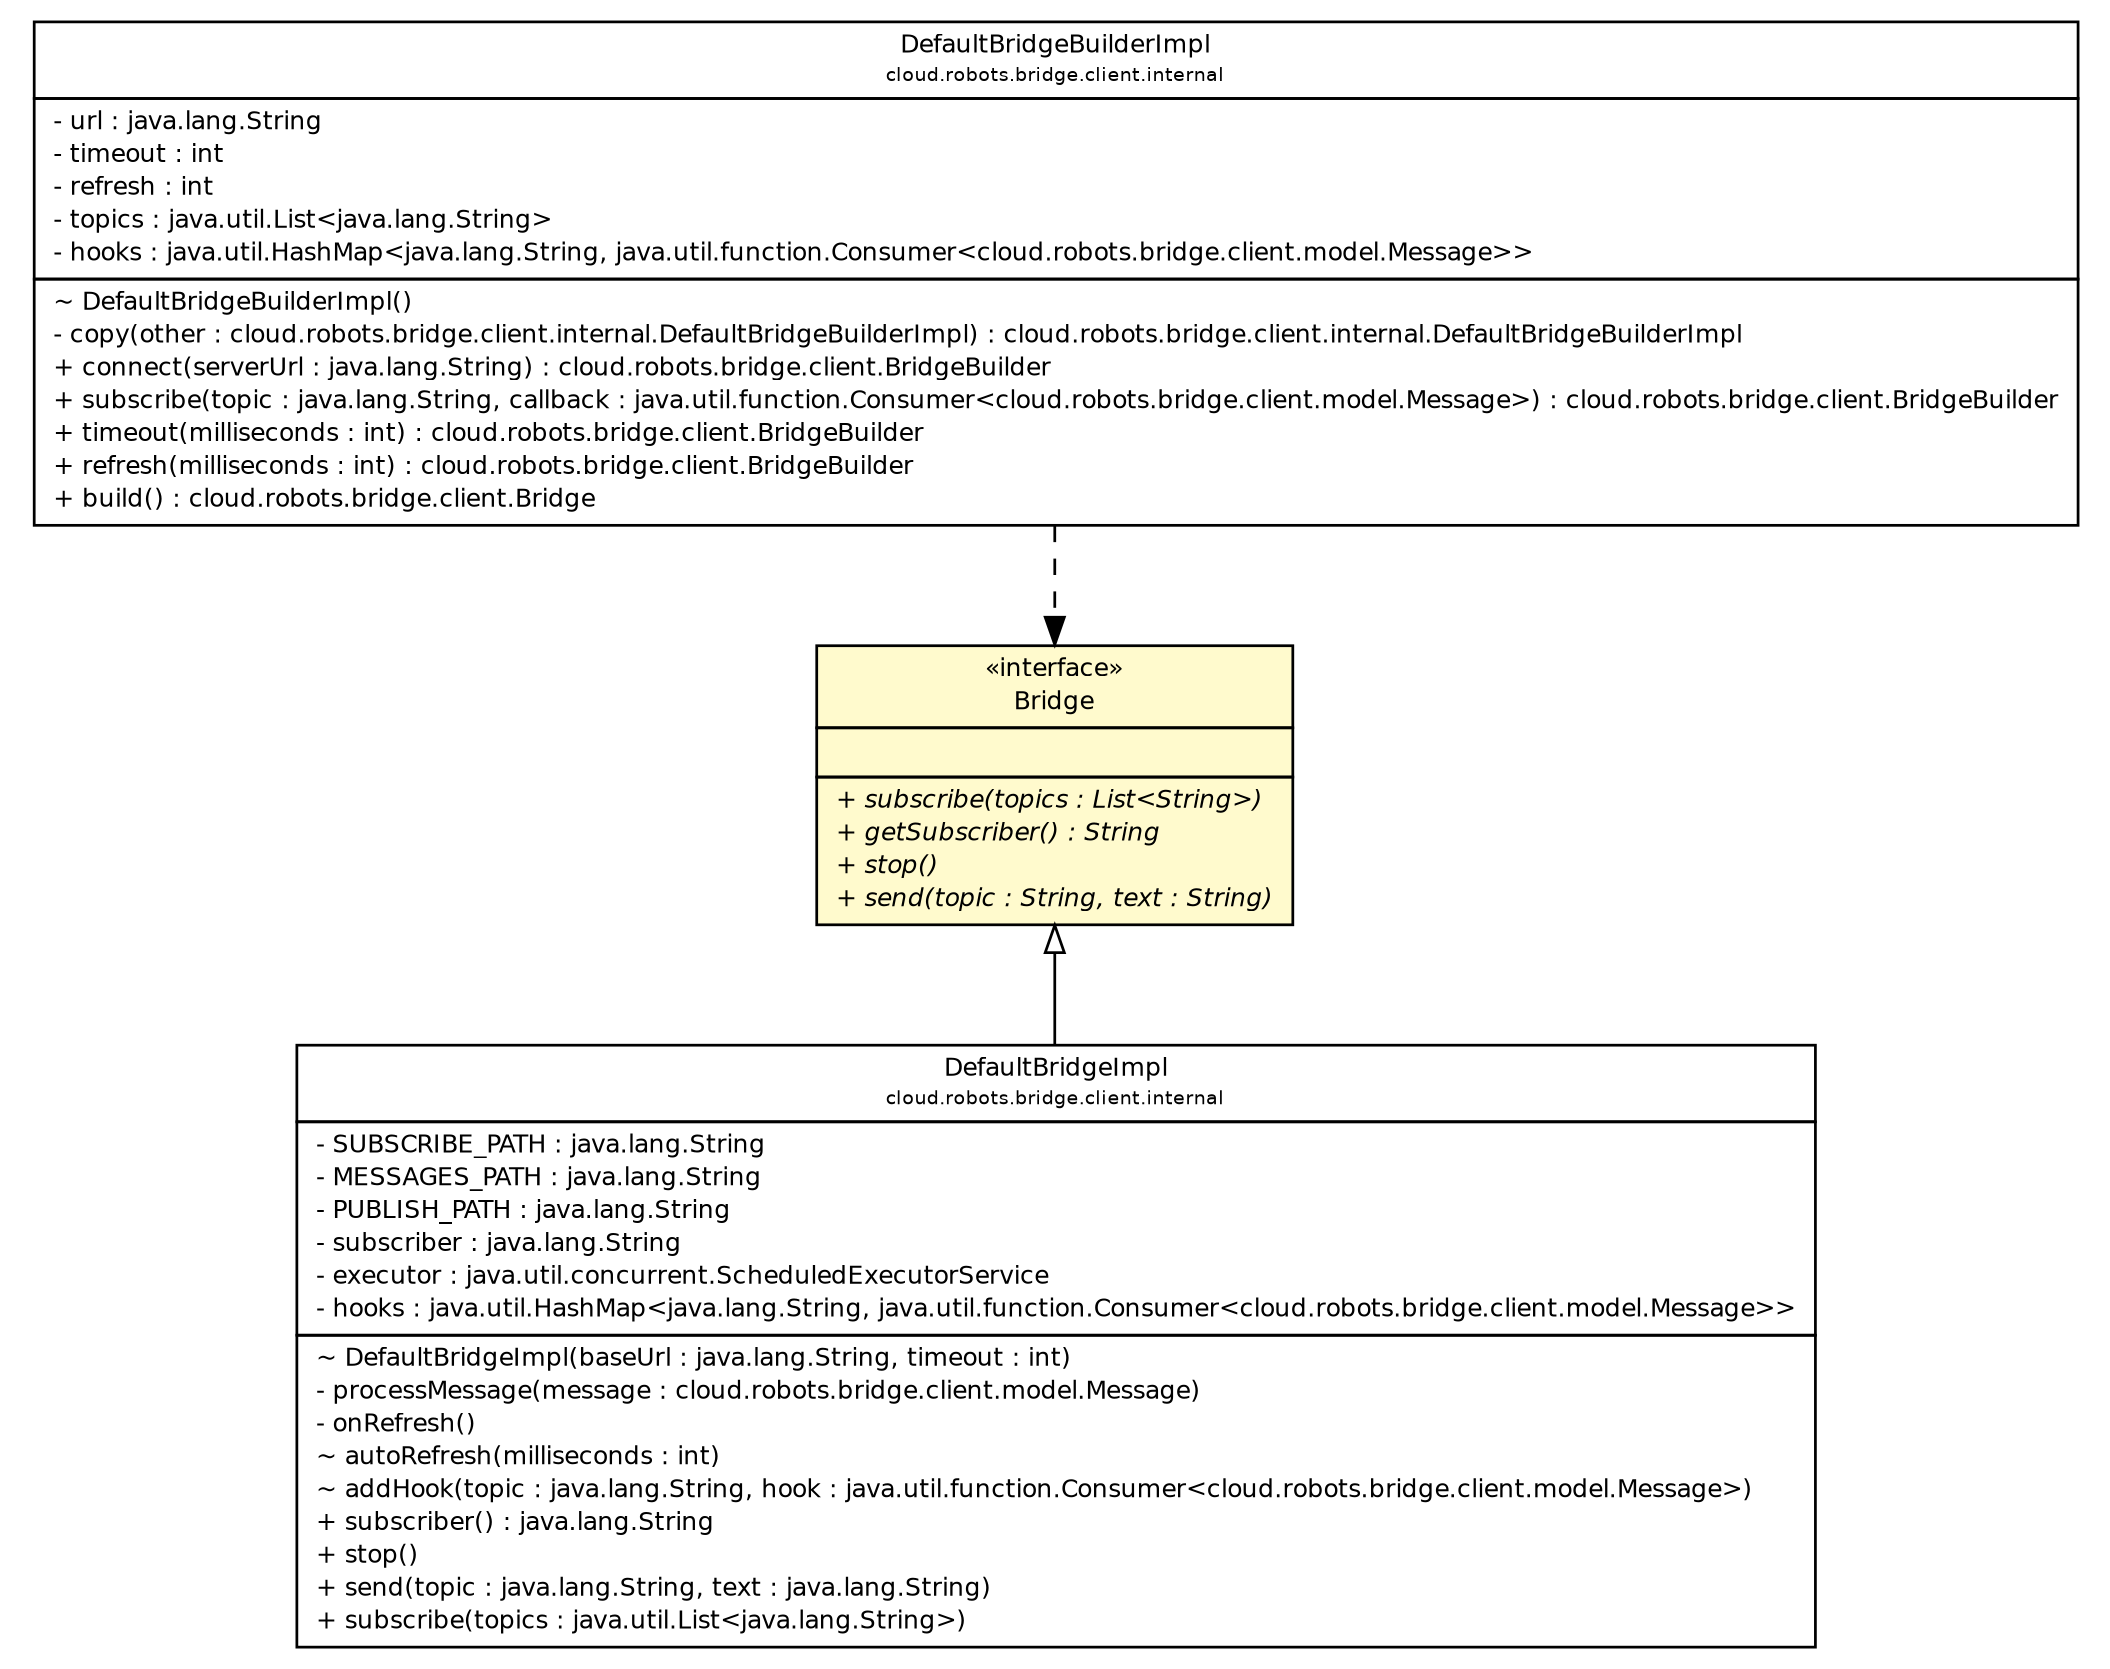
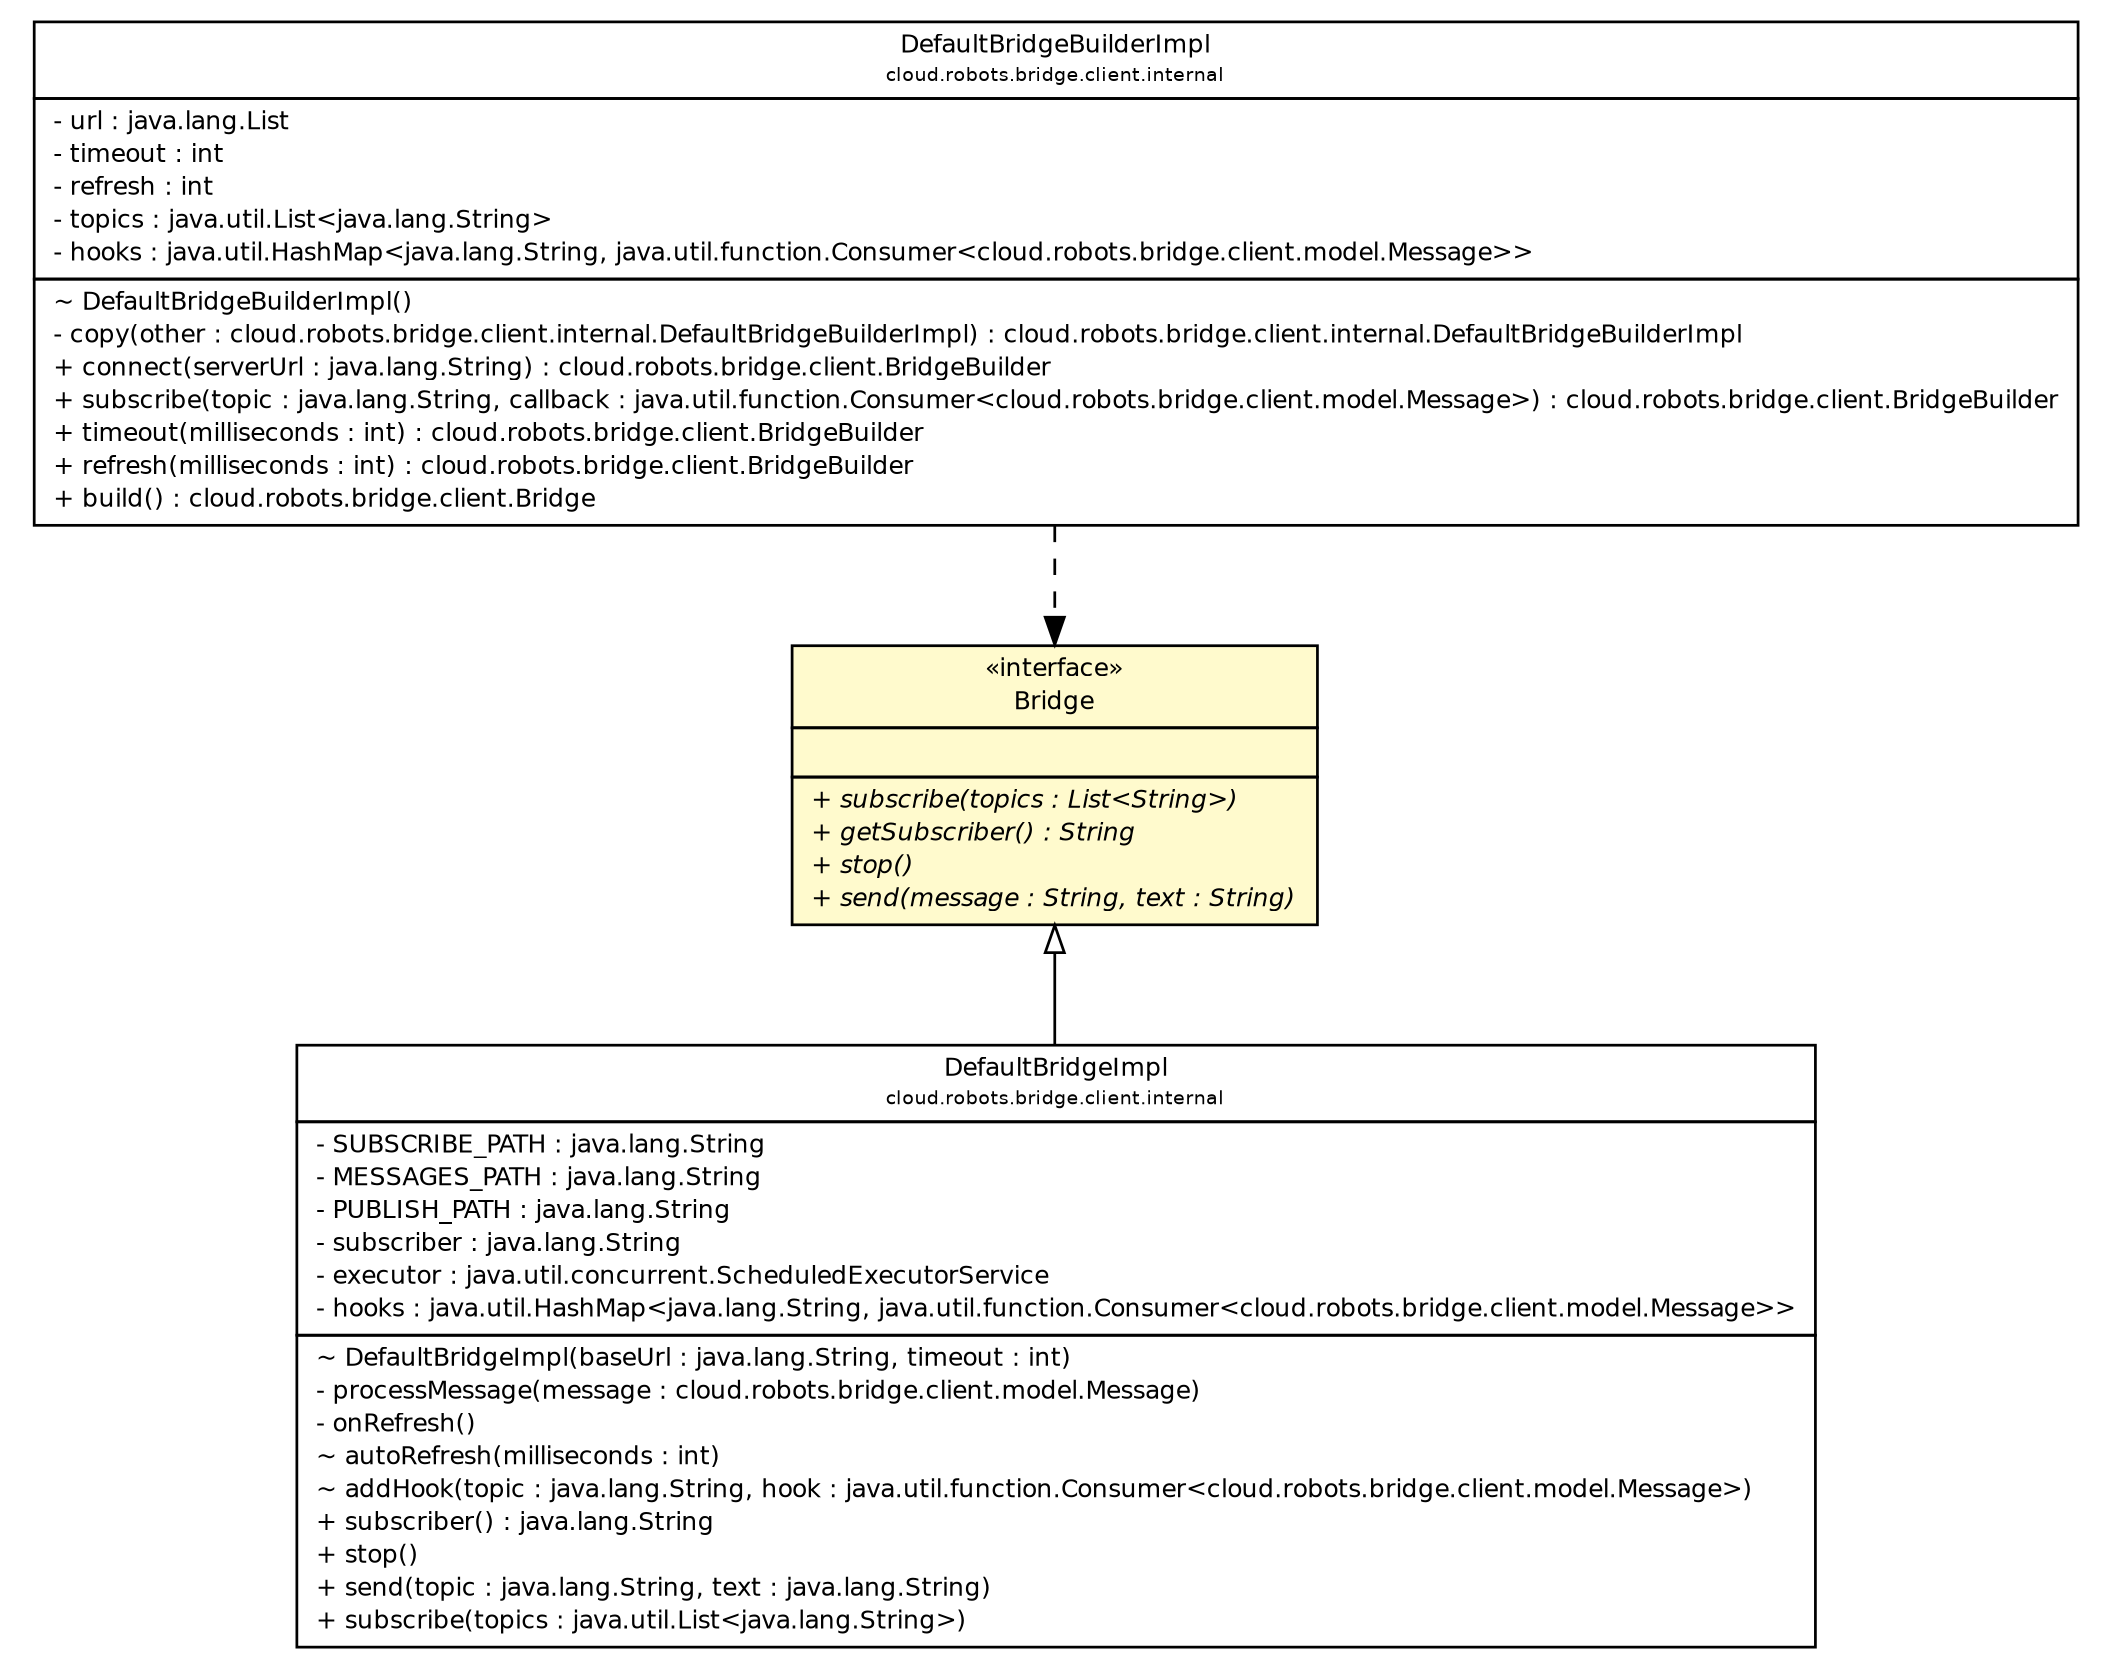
node "DefaultBridgeBuilderImpl": text "- url : java.lang.String" -> "- url : java.lang.List"
node "Bridge": text "+ send(topic : String, text : String)" -> "+ send(message : String, text : String)"
